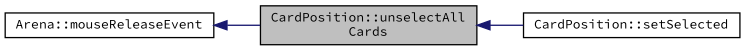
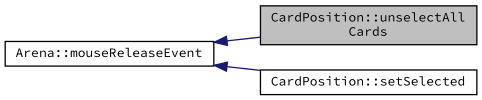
edge "CardPosition::setSelected" -> "CardPosition::unselectAll Cards": now "CardPosition::setSelected" -> "Arena::mouseReleaseEvent"
